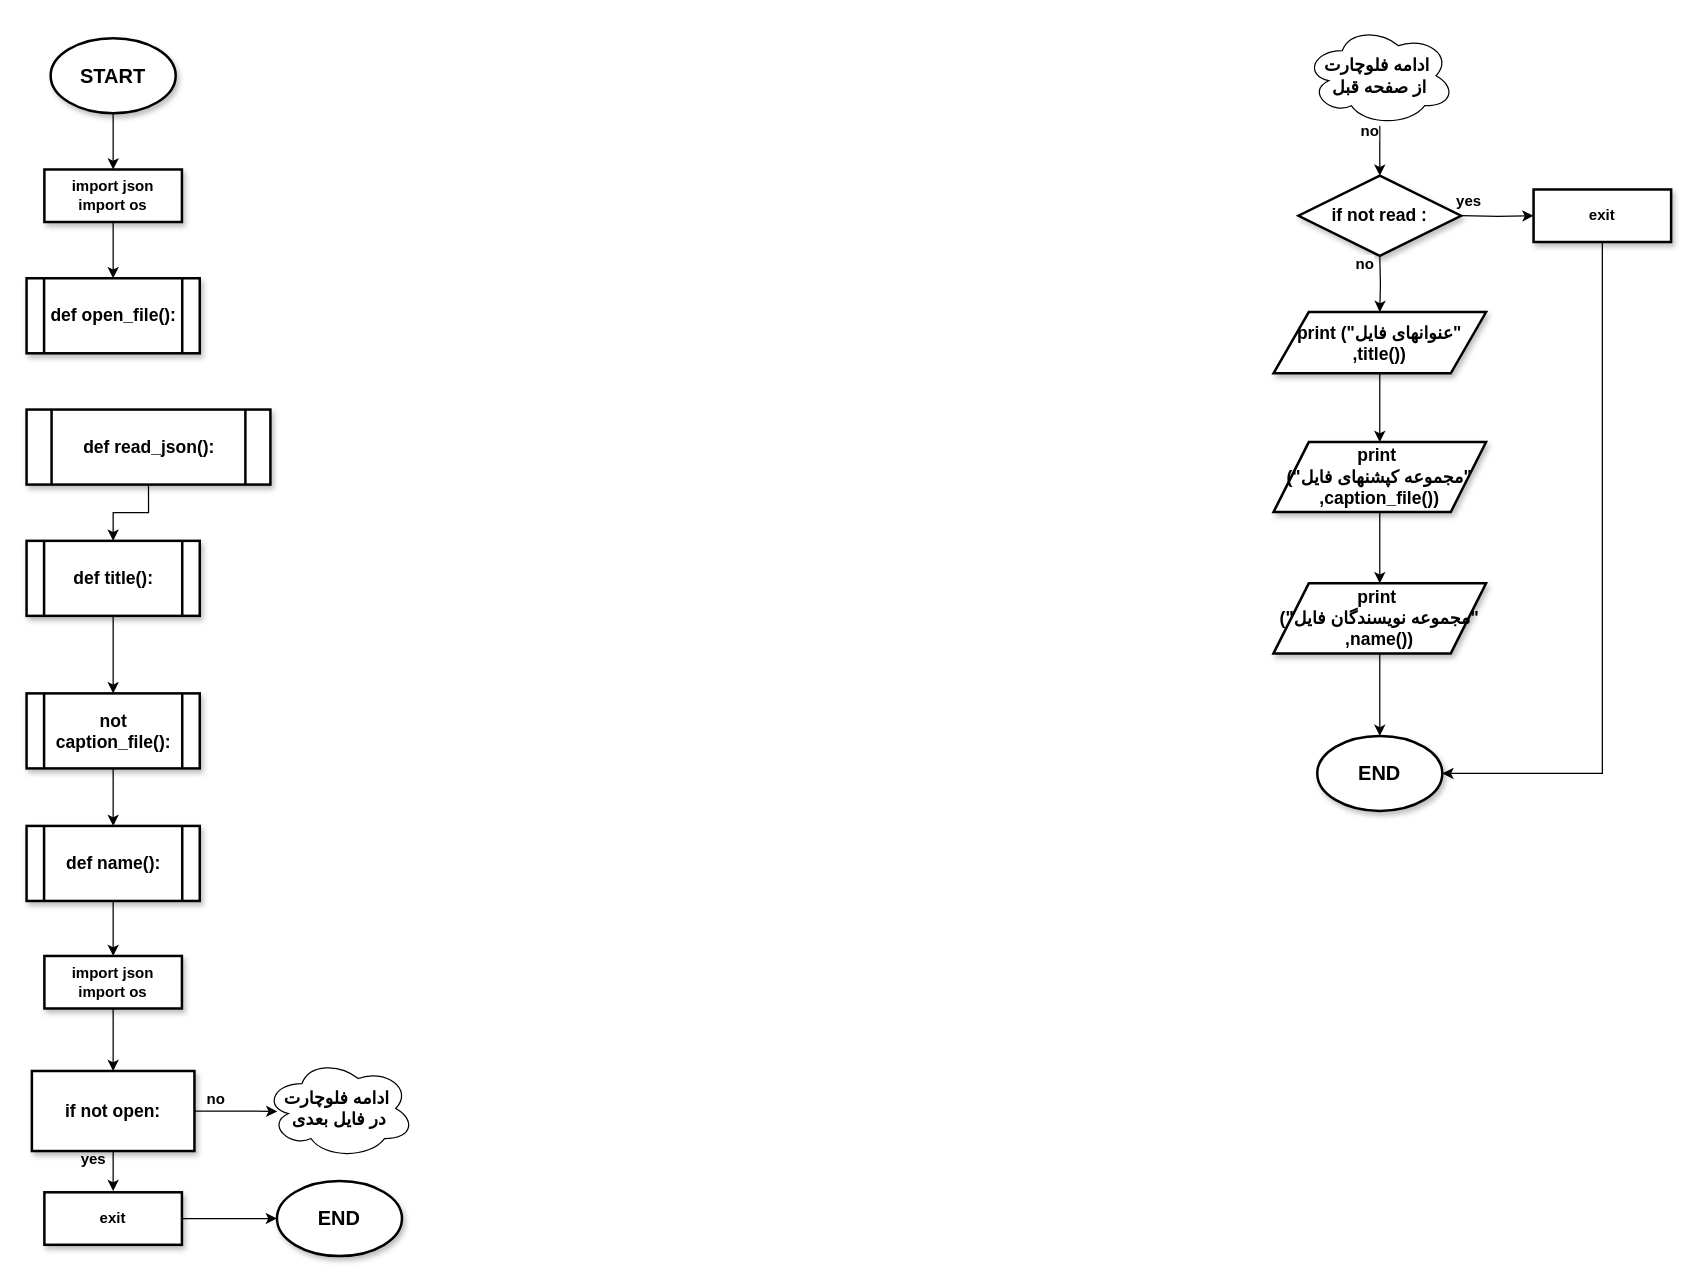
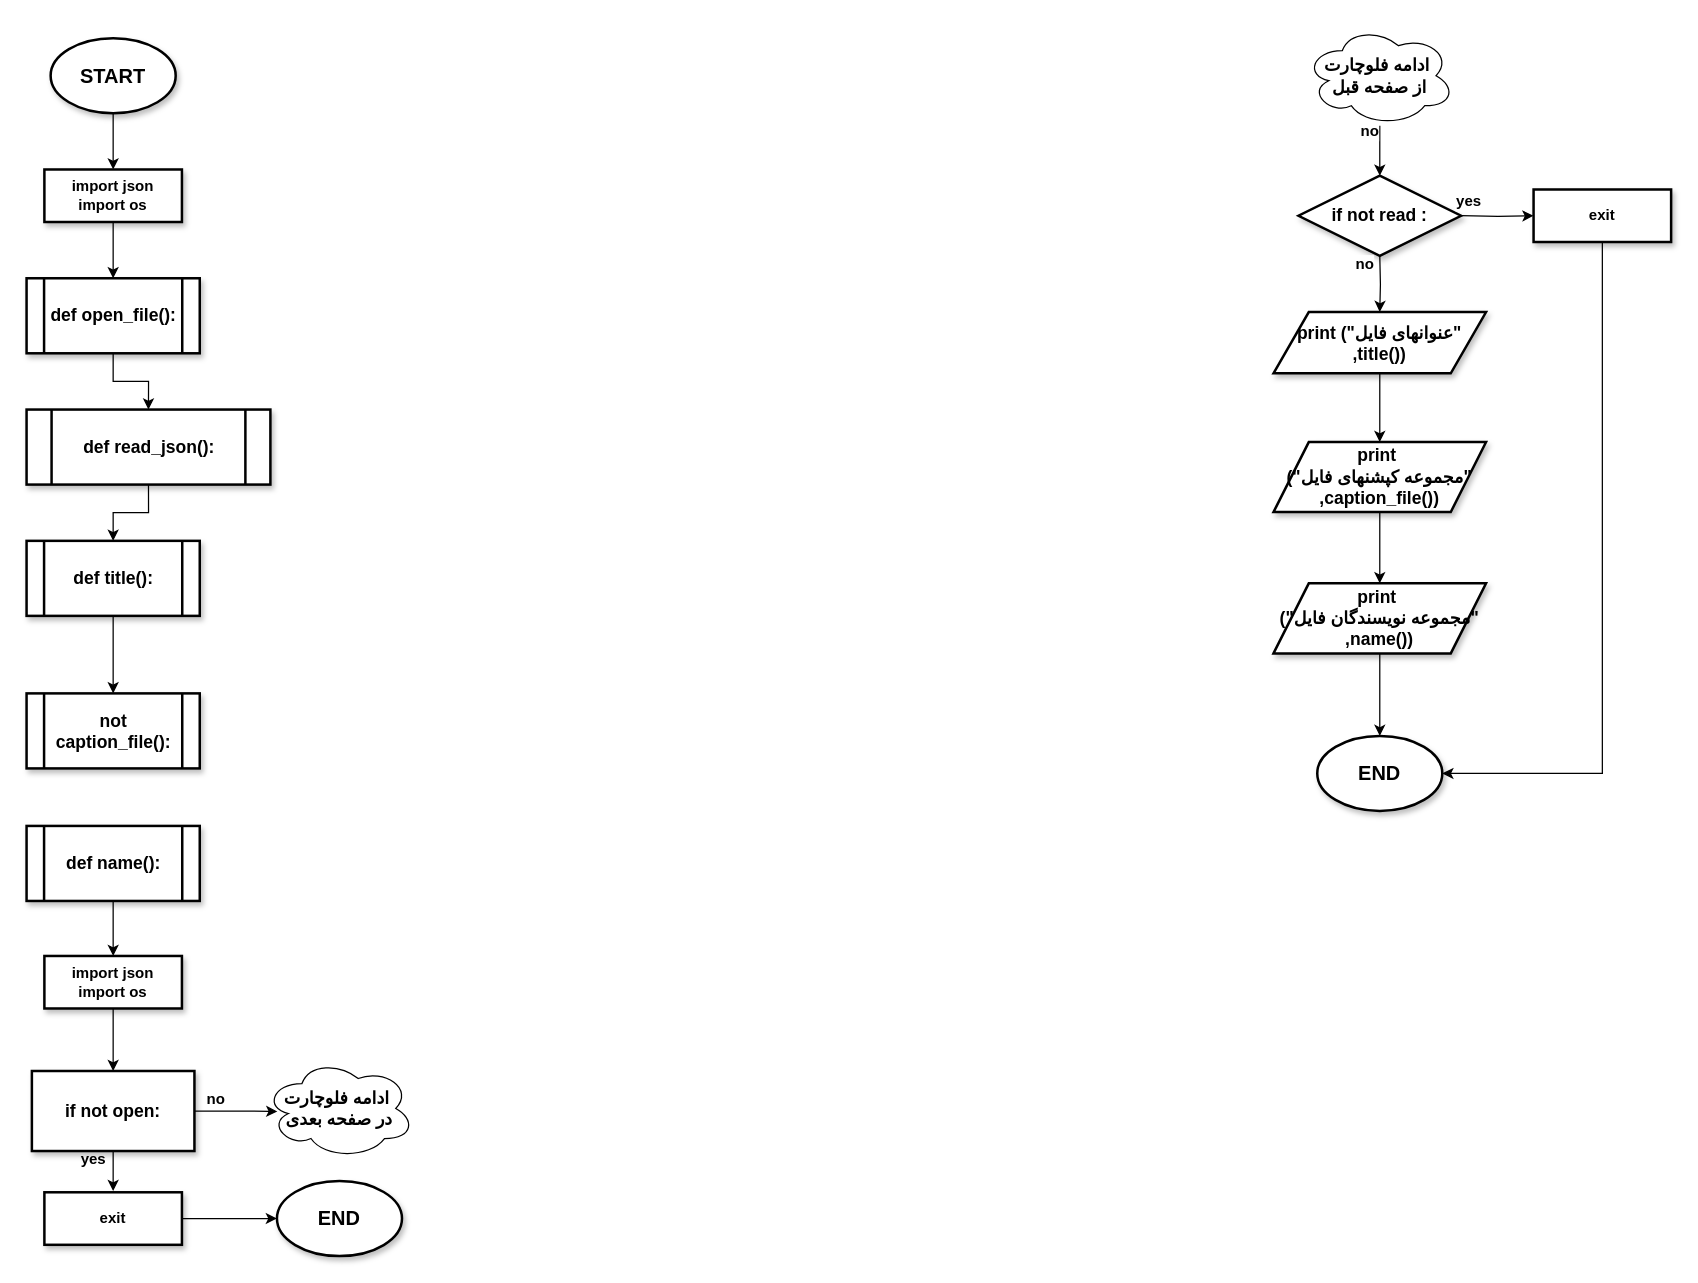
edge "def open_file():" -> "def read_json():": added
edge "not caption_file():" -> "def name():": removed
node "ادامه فلوچارت در فایل بعدی": label "ادامه فلوچارت در فایل بعدی" -> "ادامه فلوچارت در صفحه بعدی"
